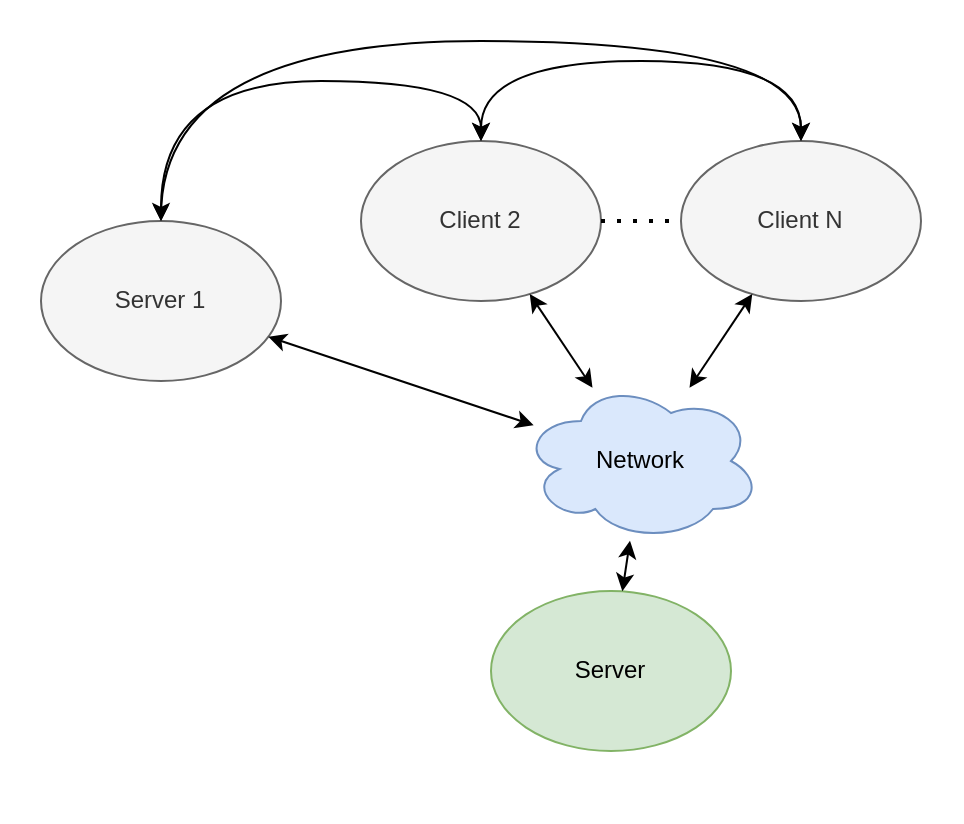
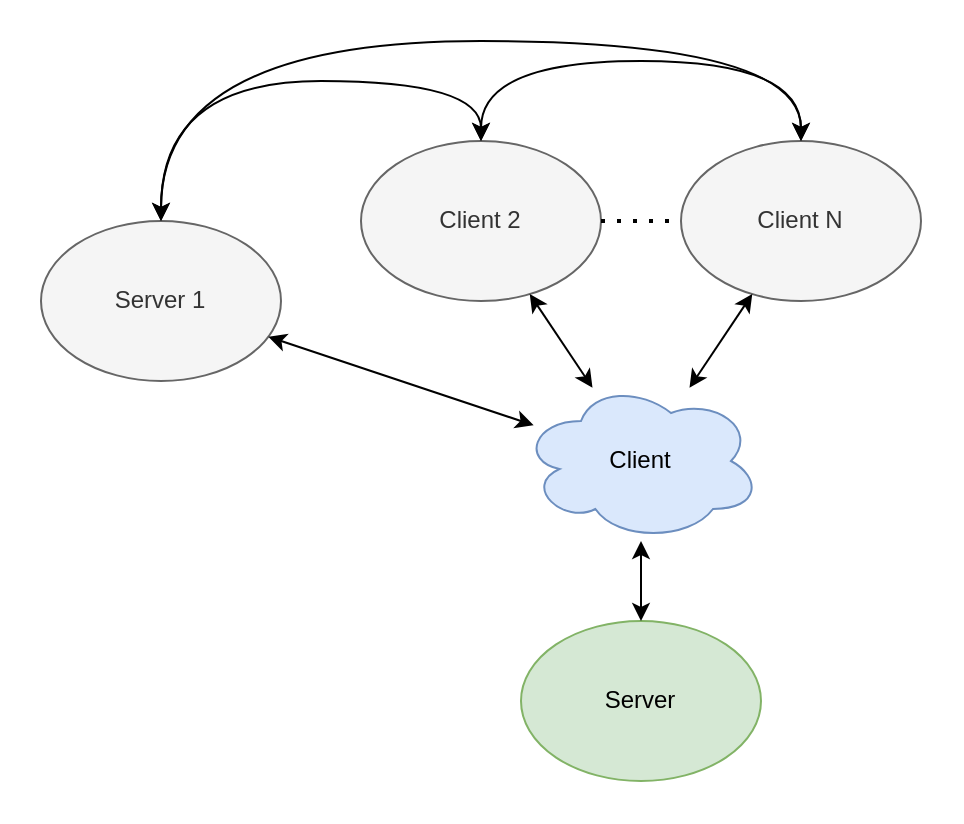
edge "Client N" -- "Server 1": arrowhead open -> classic
node "Network": label "Network" -> "Client"
node "Server": moved (611, 671) -> (641, 701)
